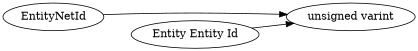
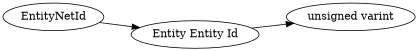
edge "EntityNetId" -> "unsigned varint": now "EntityNetId" -> "Entity Entity Id"
